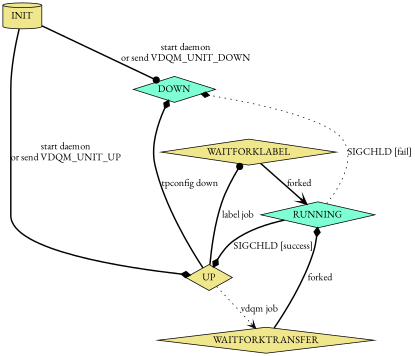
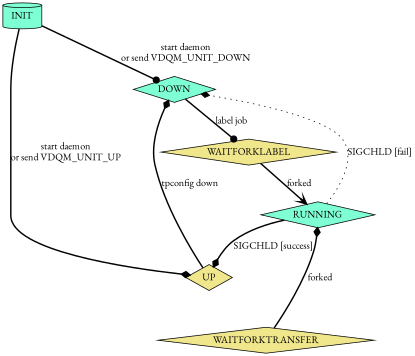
node "INIT": fillcolor khaki -> aquamarine
edge "UP" -> "WAITFORKLABEL": now "DOWN" -> "WAITFORKLABEL"
edge "UP" -> "WAITFORKTRANSFER": removed, label "vdqm job"
